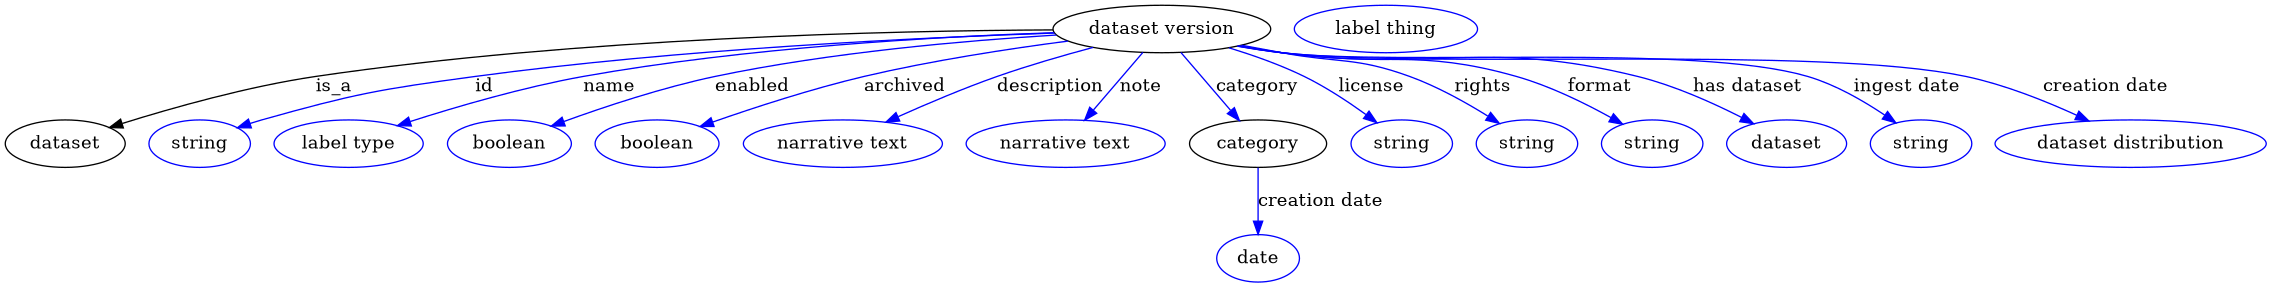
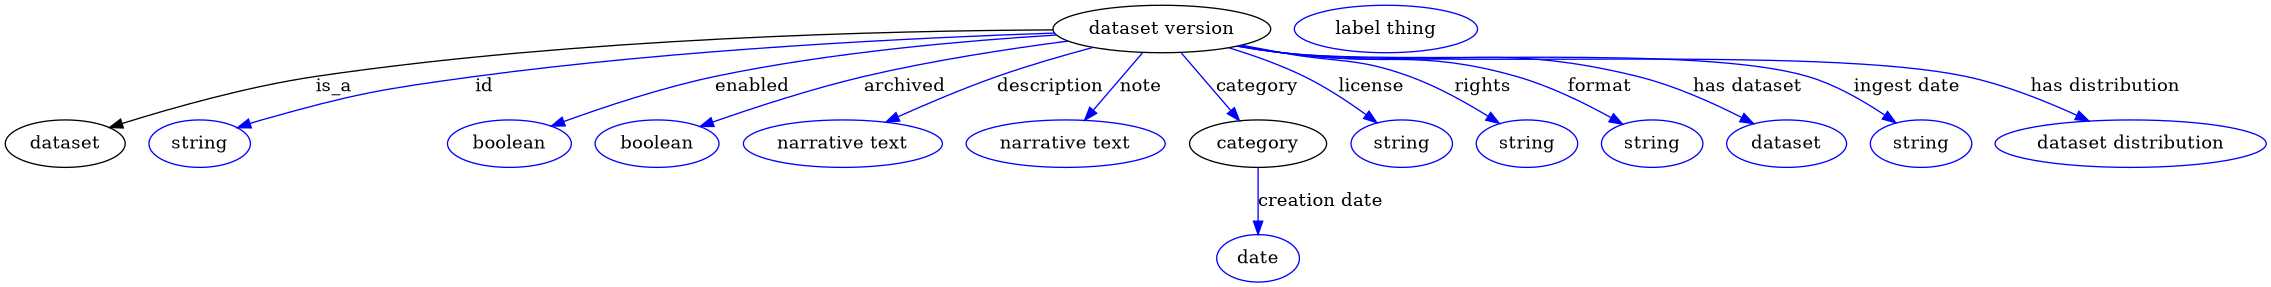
edge "dataset version" -> "dataset distribution": label "creation date" -> "has distribution"
node "label type": removed
